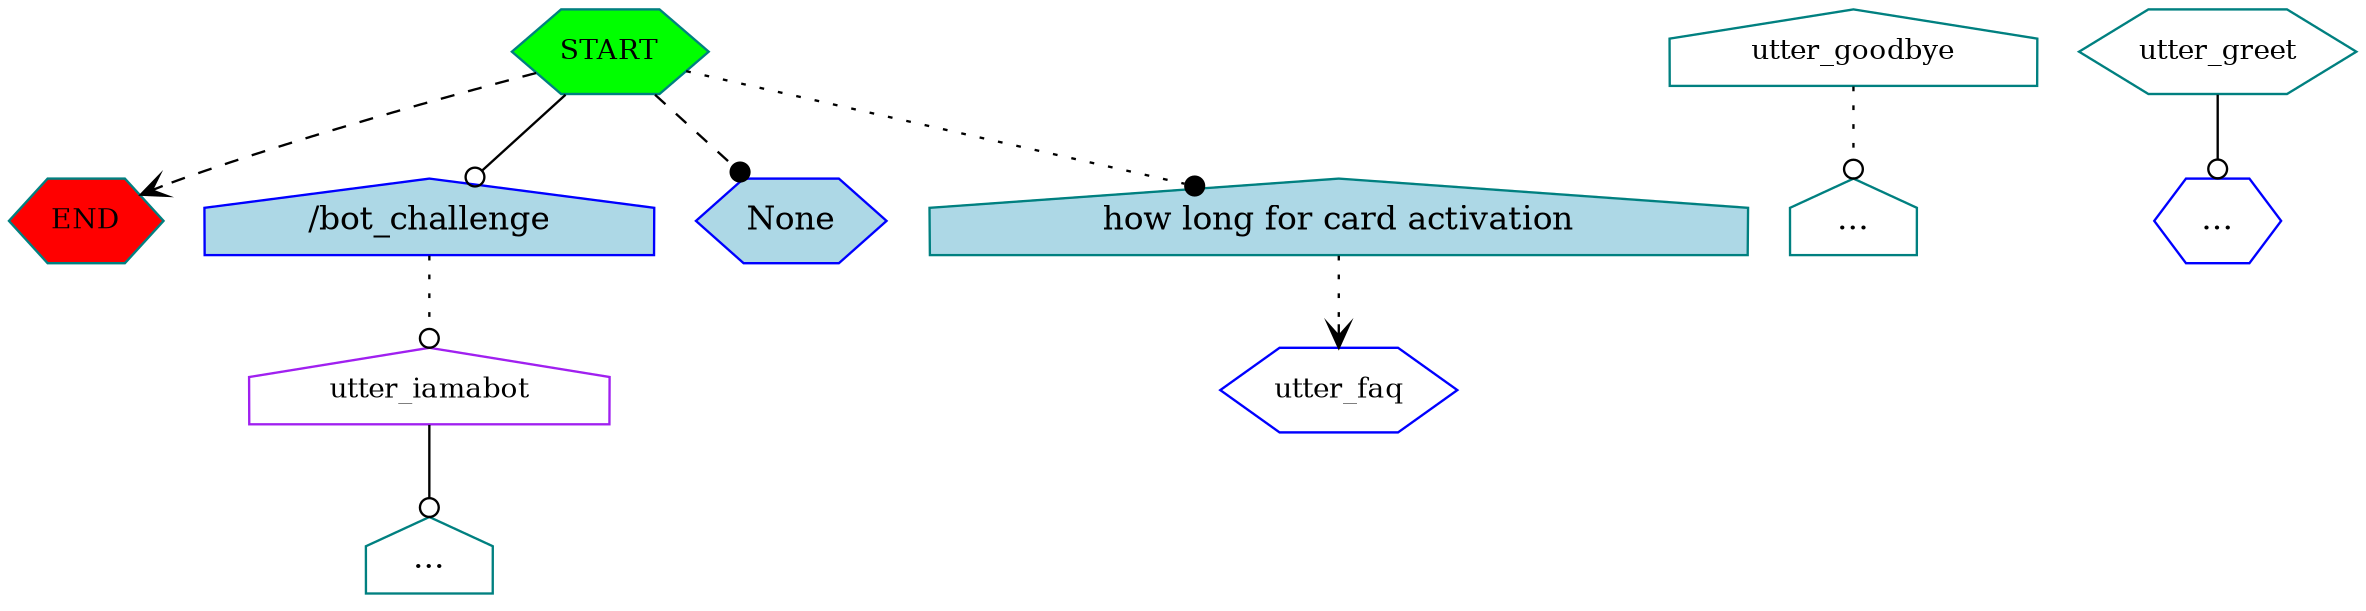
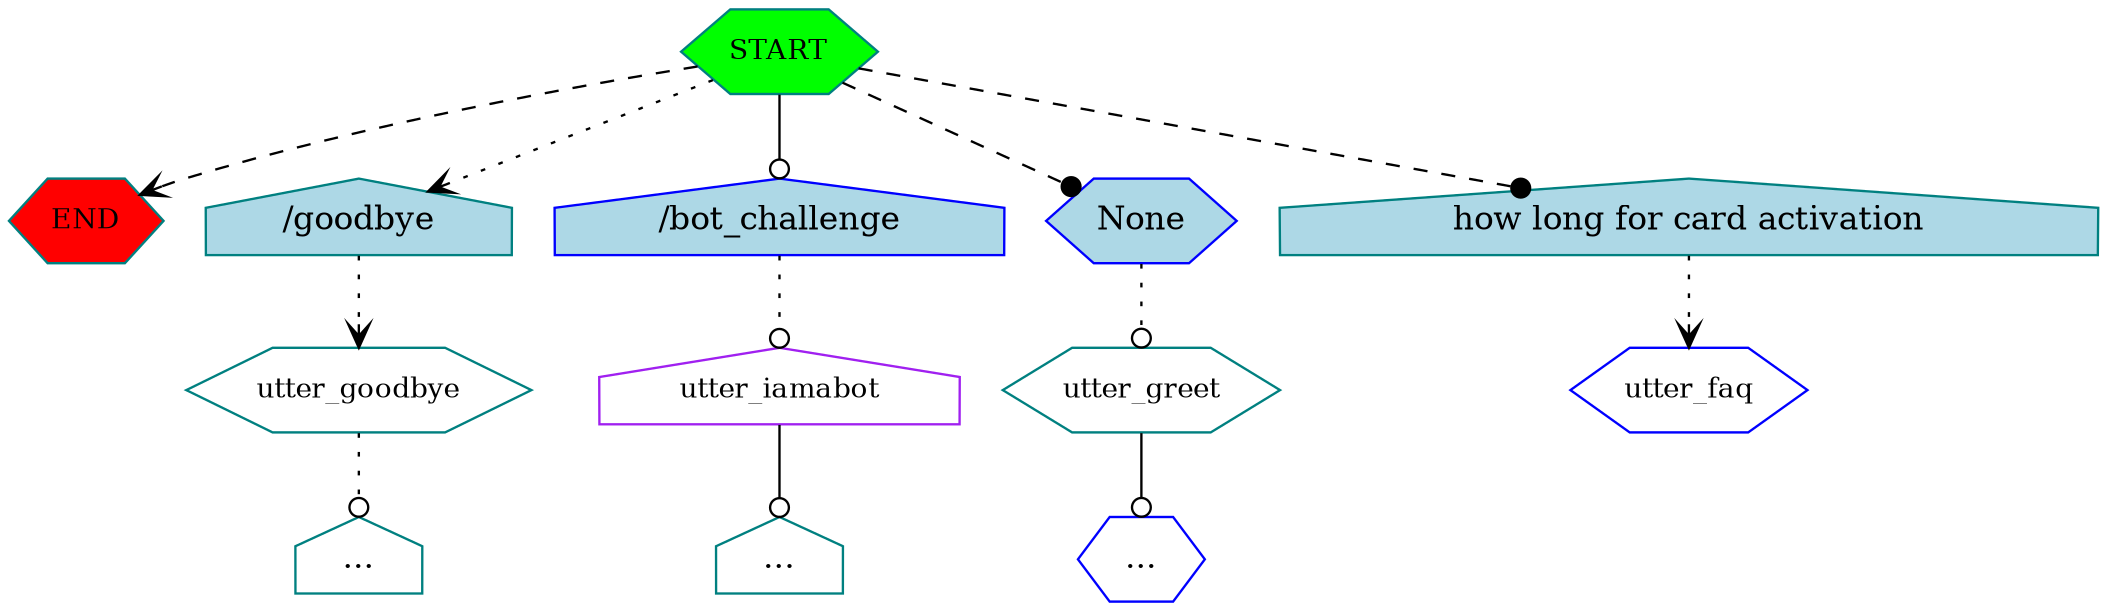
node "utter_goodbye": shape house -> hexagon
edge "START" -> "how long for card activation": style dotted -> dashed
node "/goodbye": added
edge "None" -> "utter_greet": added
